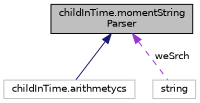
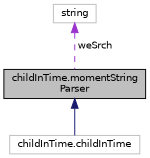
edge "string" -> "childInTime.momentString Parser": reversed
node "childInTime.arithmetycs": label "childInTime.arithmetycs" -> "childInTime.childInTime"
